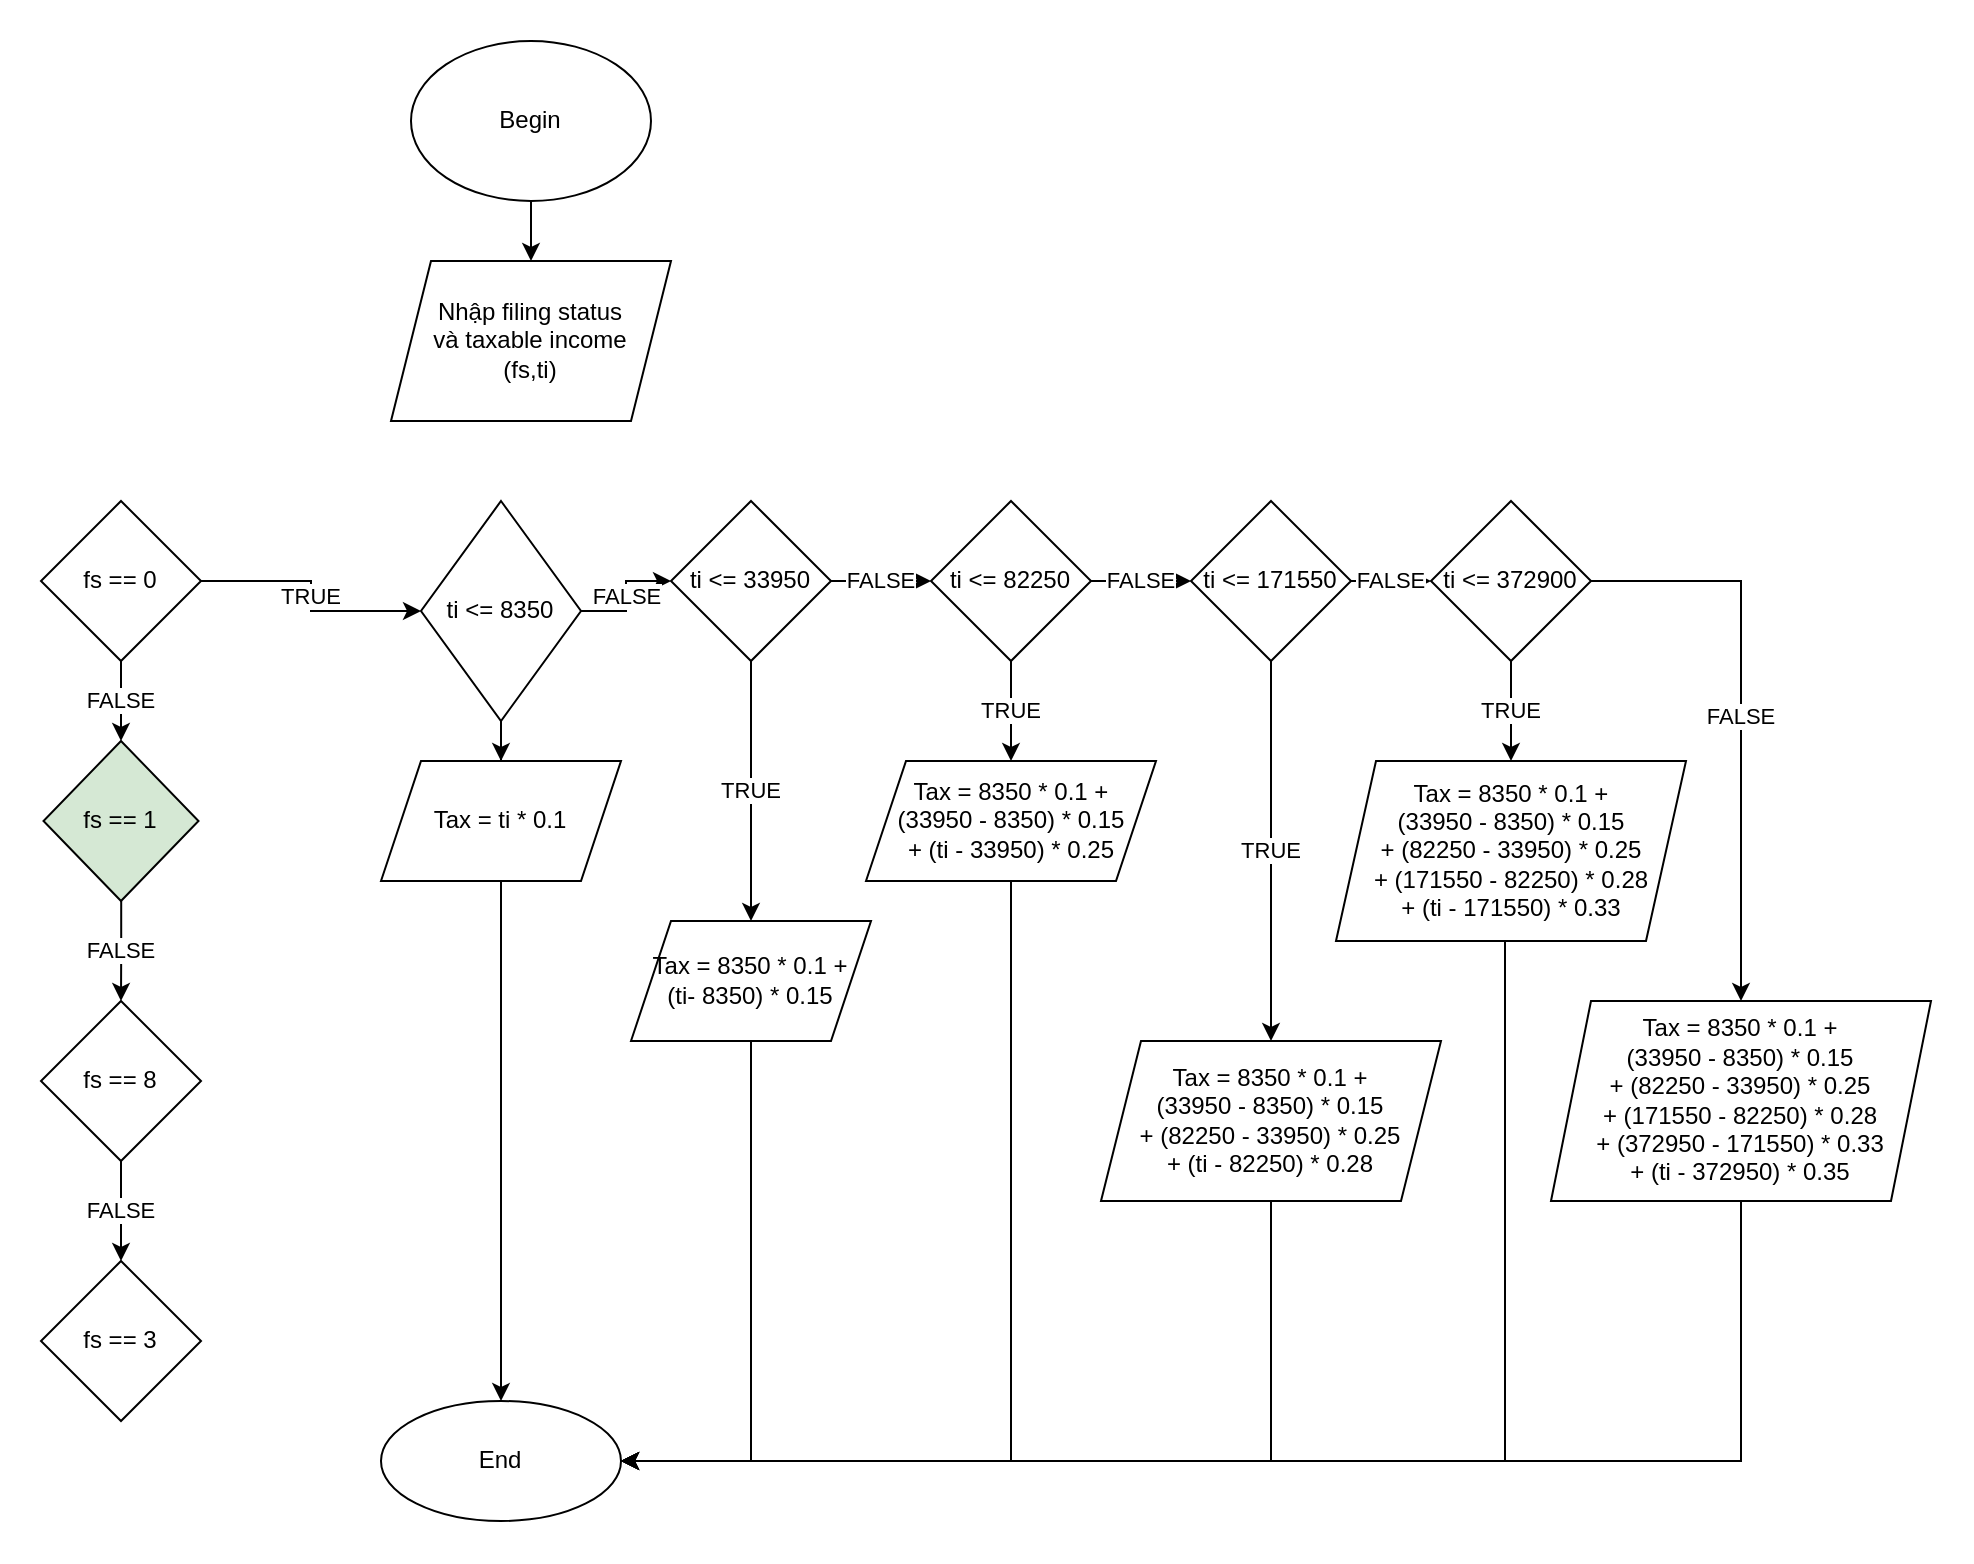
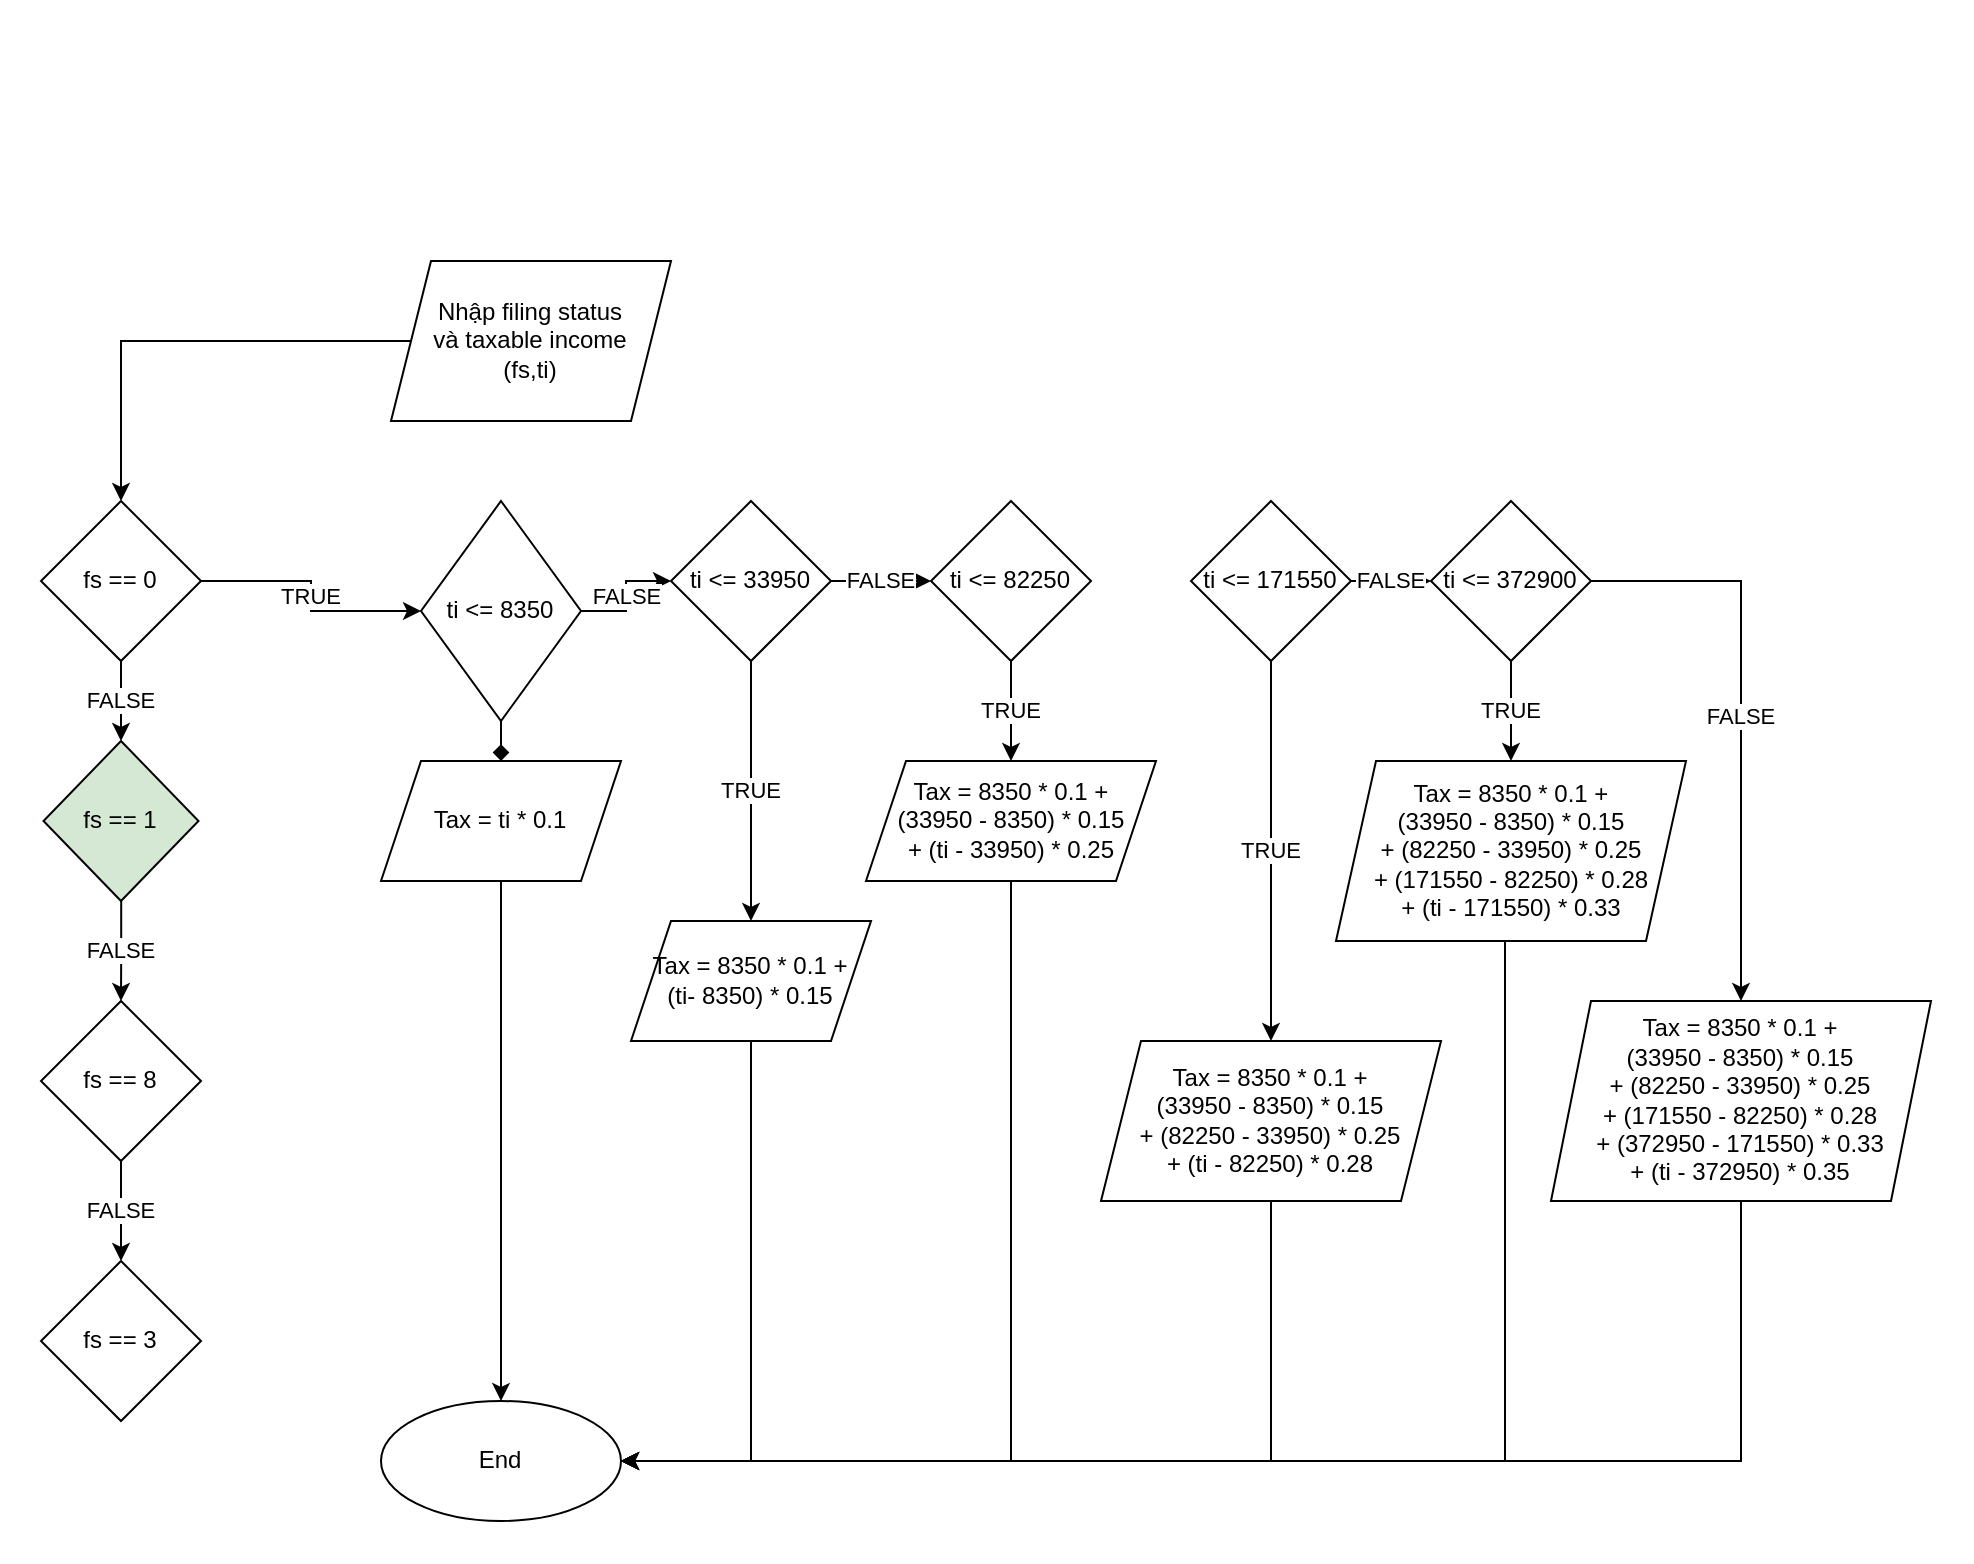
node "Begin": removed
edge "Begin" -> "Nhập filing status và taxable income (fs,ti)": removed
edge "Nhập filing status và taxable income (fs,ti)" -> "fs == 0": added
edge "ti <= 82250" -> "ti <= 171550": removed, label "FALSE"
edge "ti <= 8350" -> "Tax = ti * 0.1": arrowhead classic -> diamond
